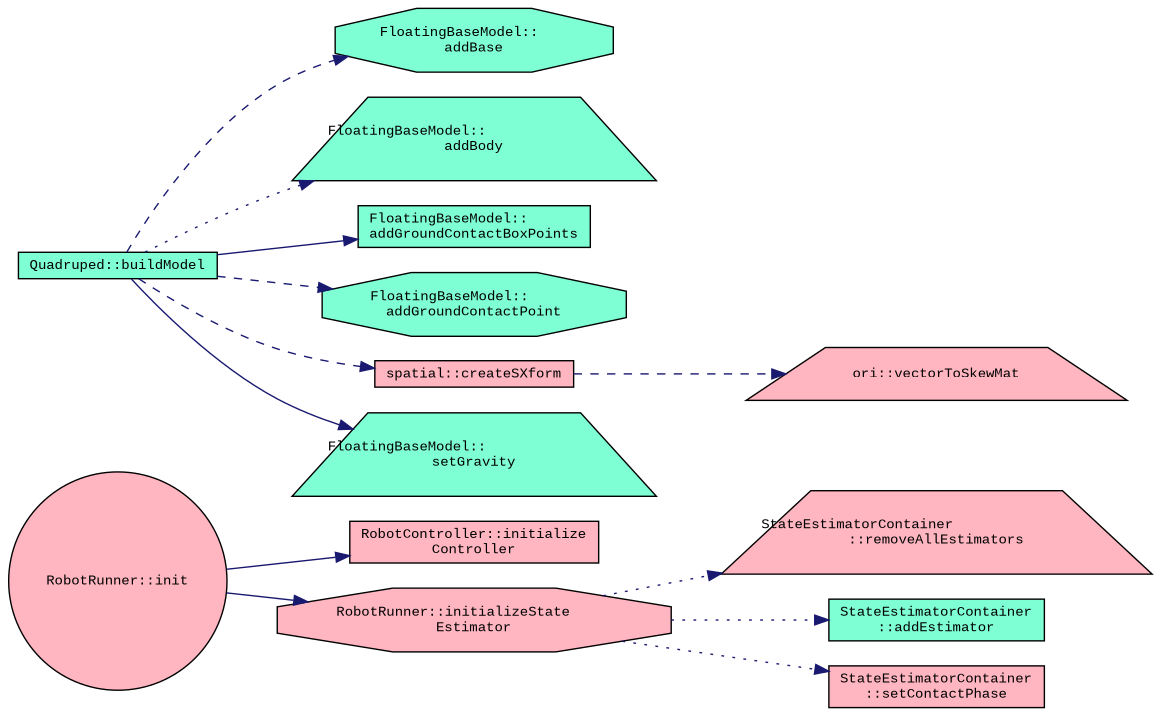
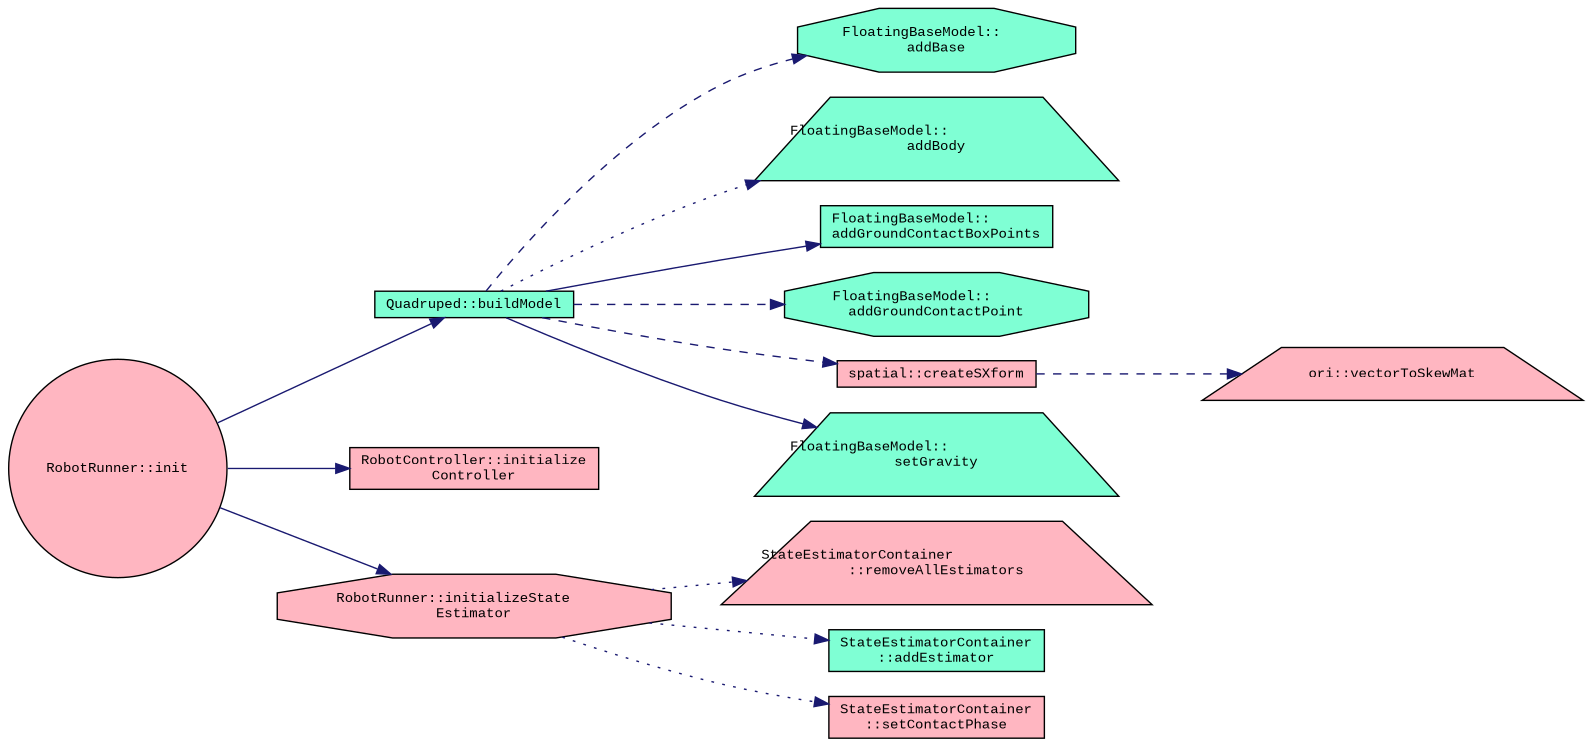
edge "RobotRunner::init" -> "Quadruped::buildModel": added
